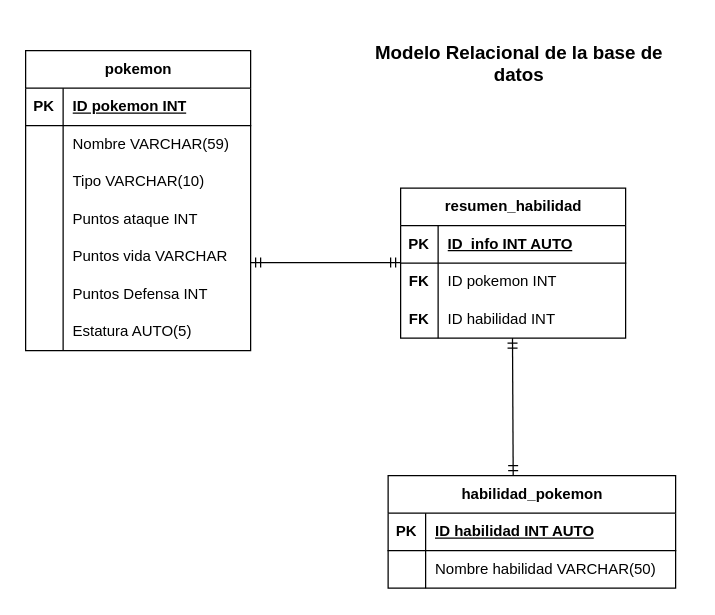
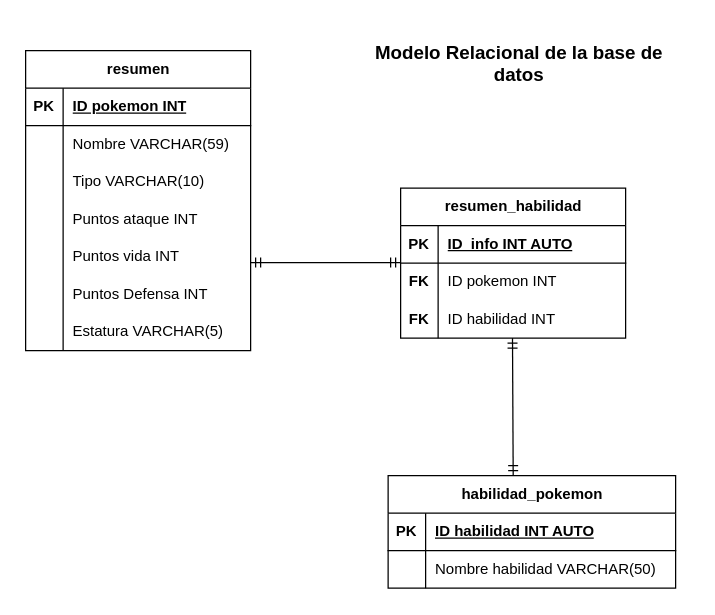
node "pokemon": label "pokemon" -> "resumen"
node "Puntos vida VARCHAR": label "Puntos vida VARCHAR" -> "Puntos vida INT"
node "Estatura AUTO(5)": label "Estatura AUTO(5)" -> "Estatura VARCHAR(5)"
